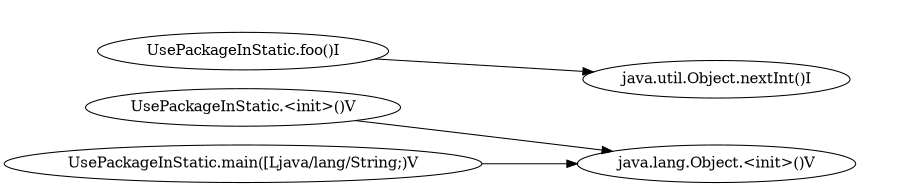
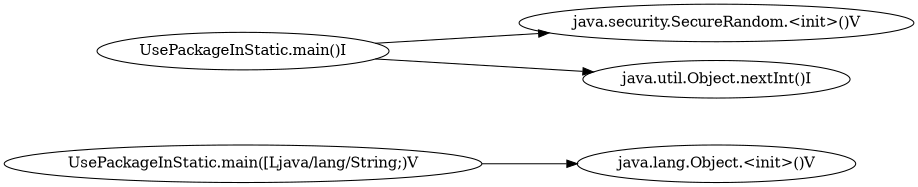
node "java.security.SecureRandom.<init>()V": added
node "UsePackageInStatic.foo()I": label "UsePackageInStatic.foo()I" -> "UsePackageInStatic.main()I"
node "UsePackageInStatic.<init>()V": removed
